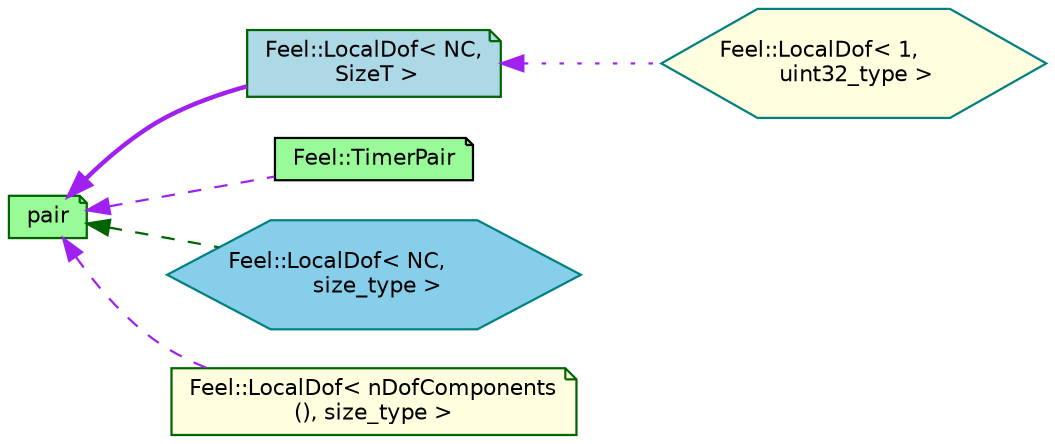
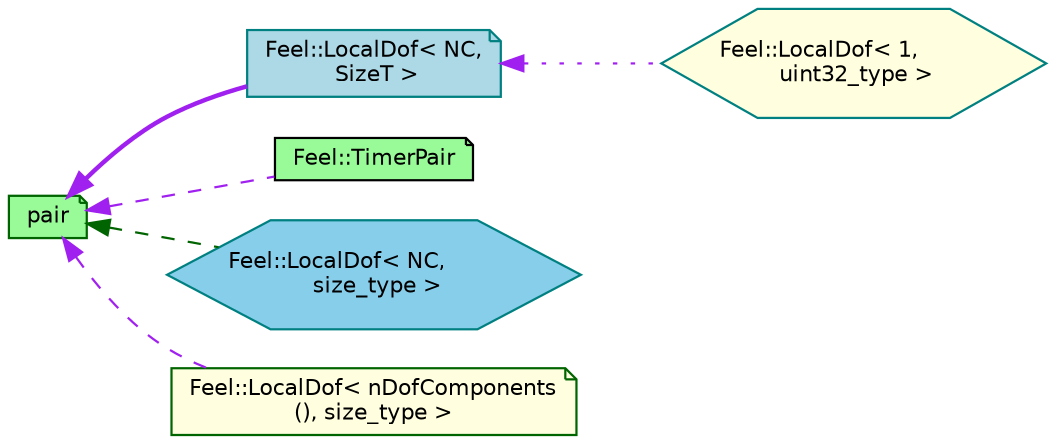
node "Feel::LocalDof< NC, SizeT >": color darkgreen -> teal
